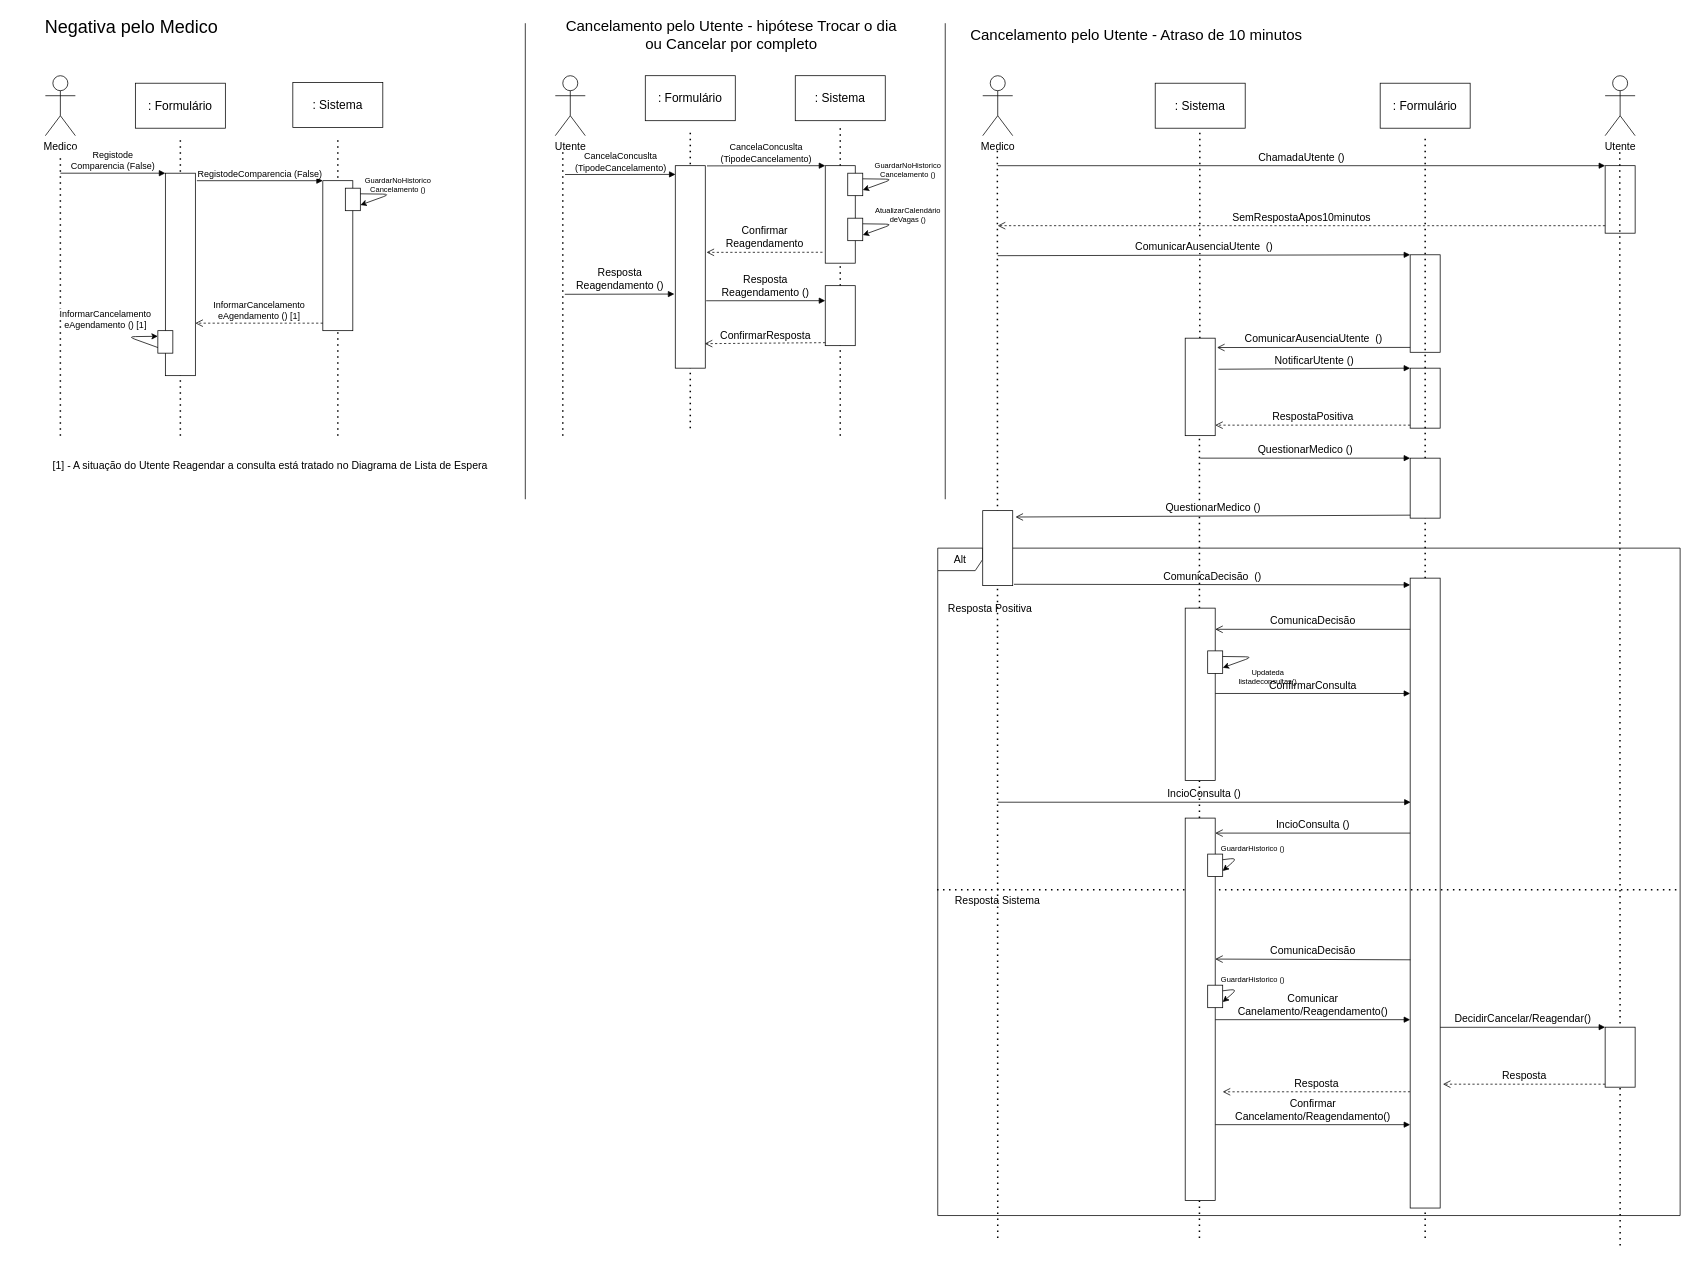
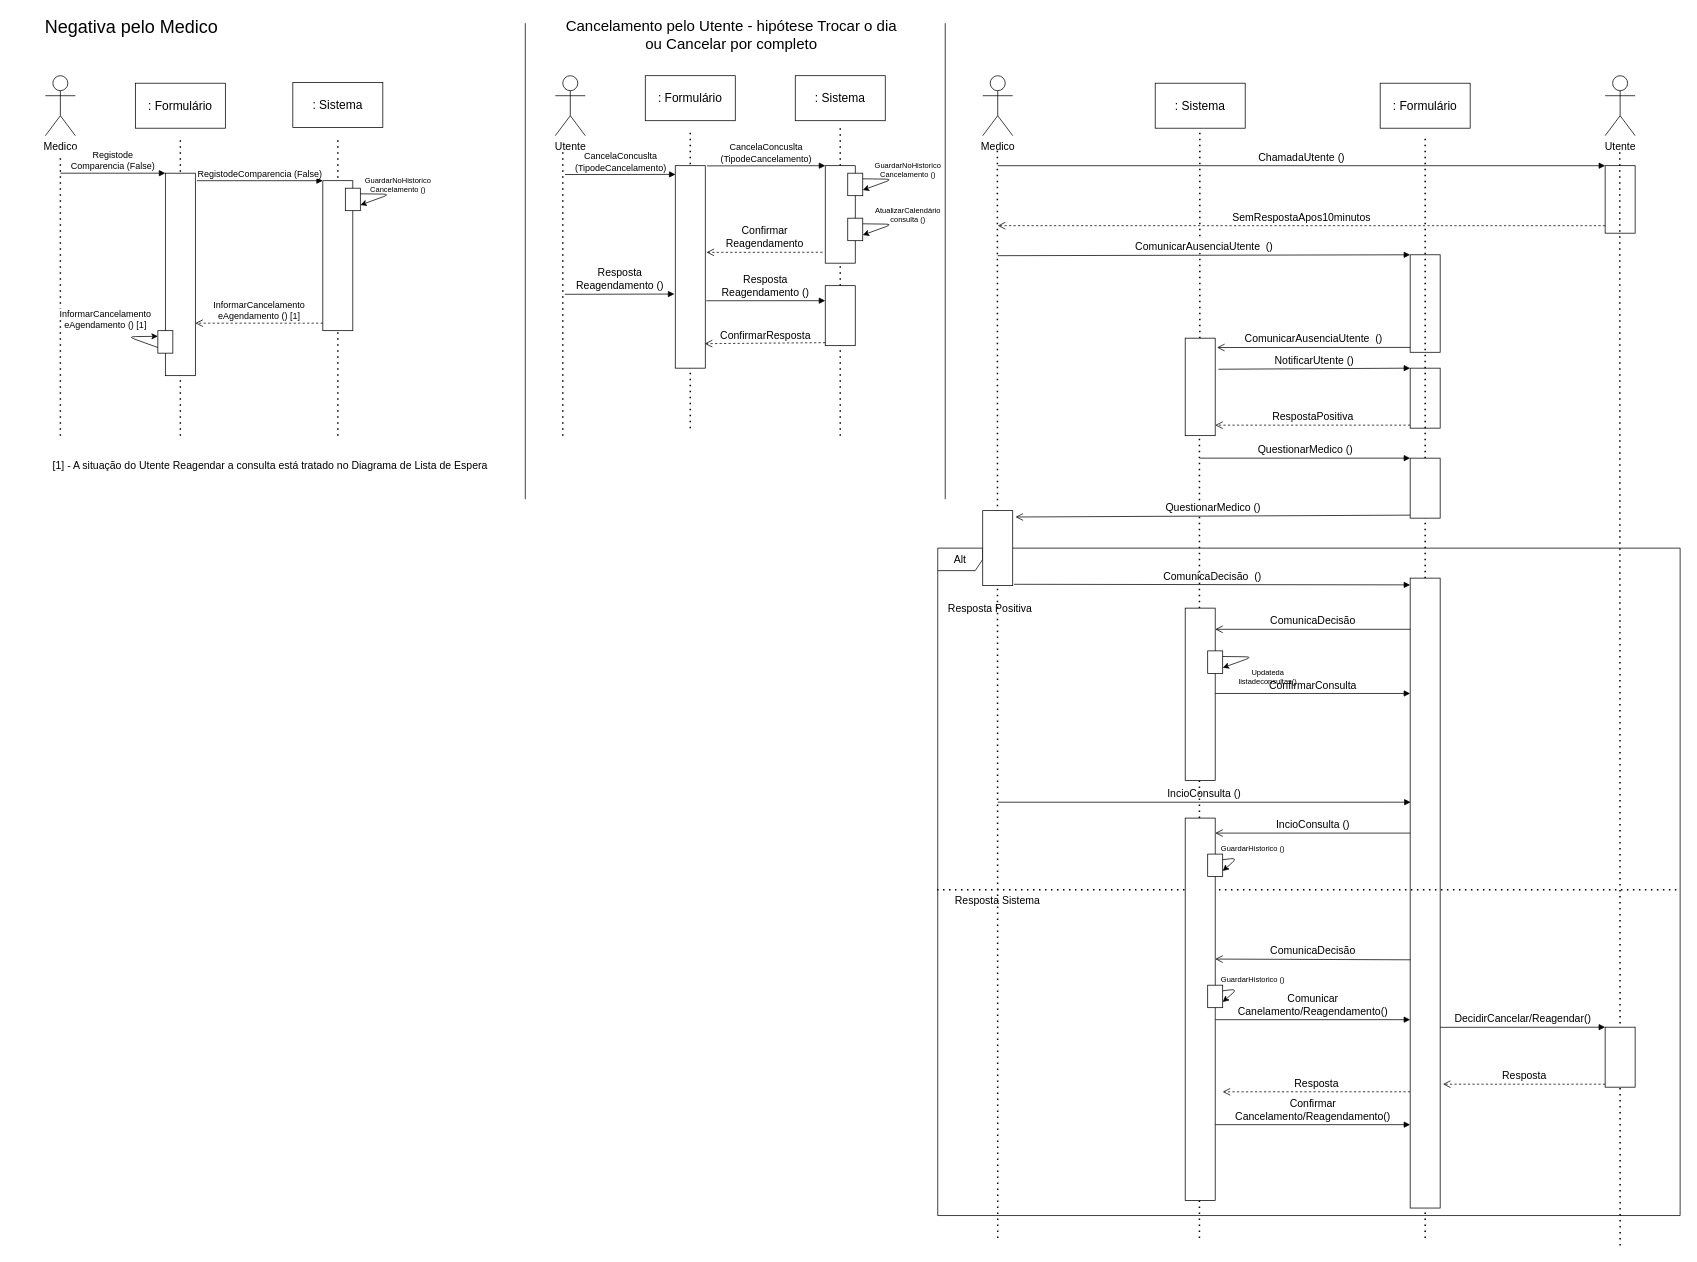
node "Cancelamento pelo Utente - Atraso de 10 minutos": removed
node "AtualizarCalendário deVagas ()": label "AtualizarCalendário deVagas ()" -> "AtualizarCalendário consulta ()"
